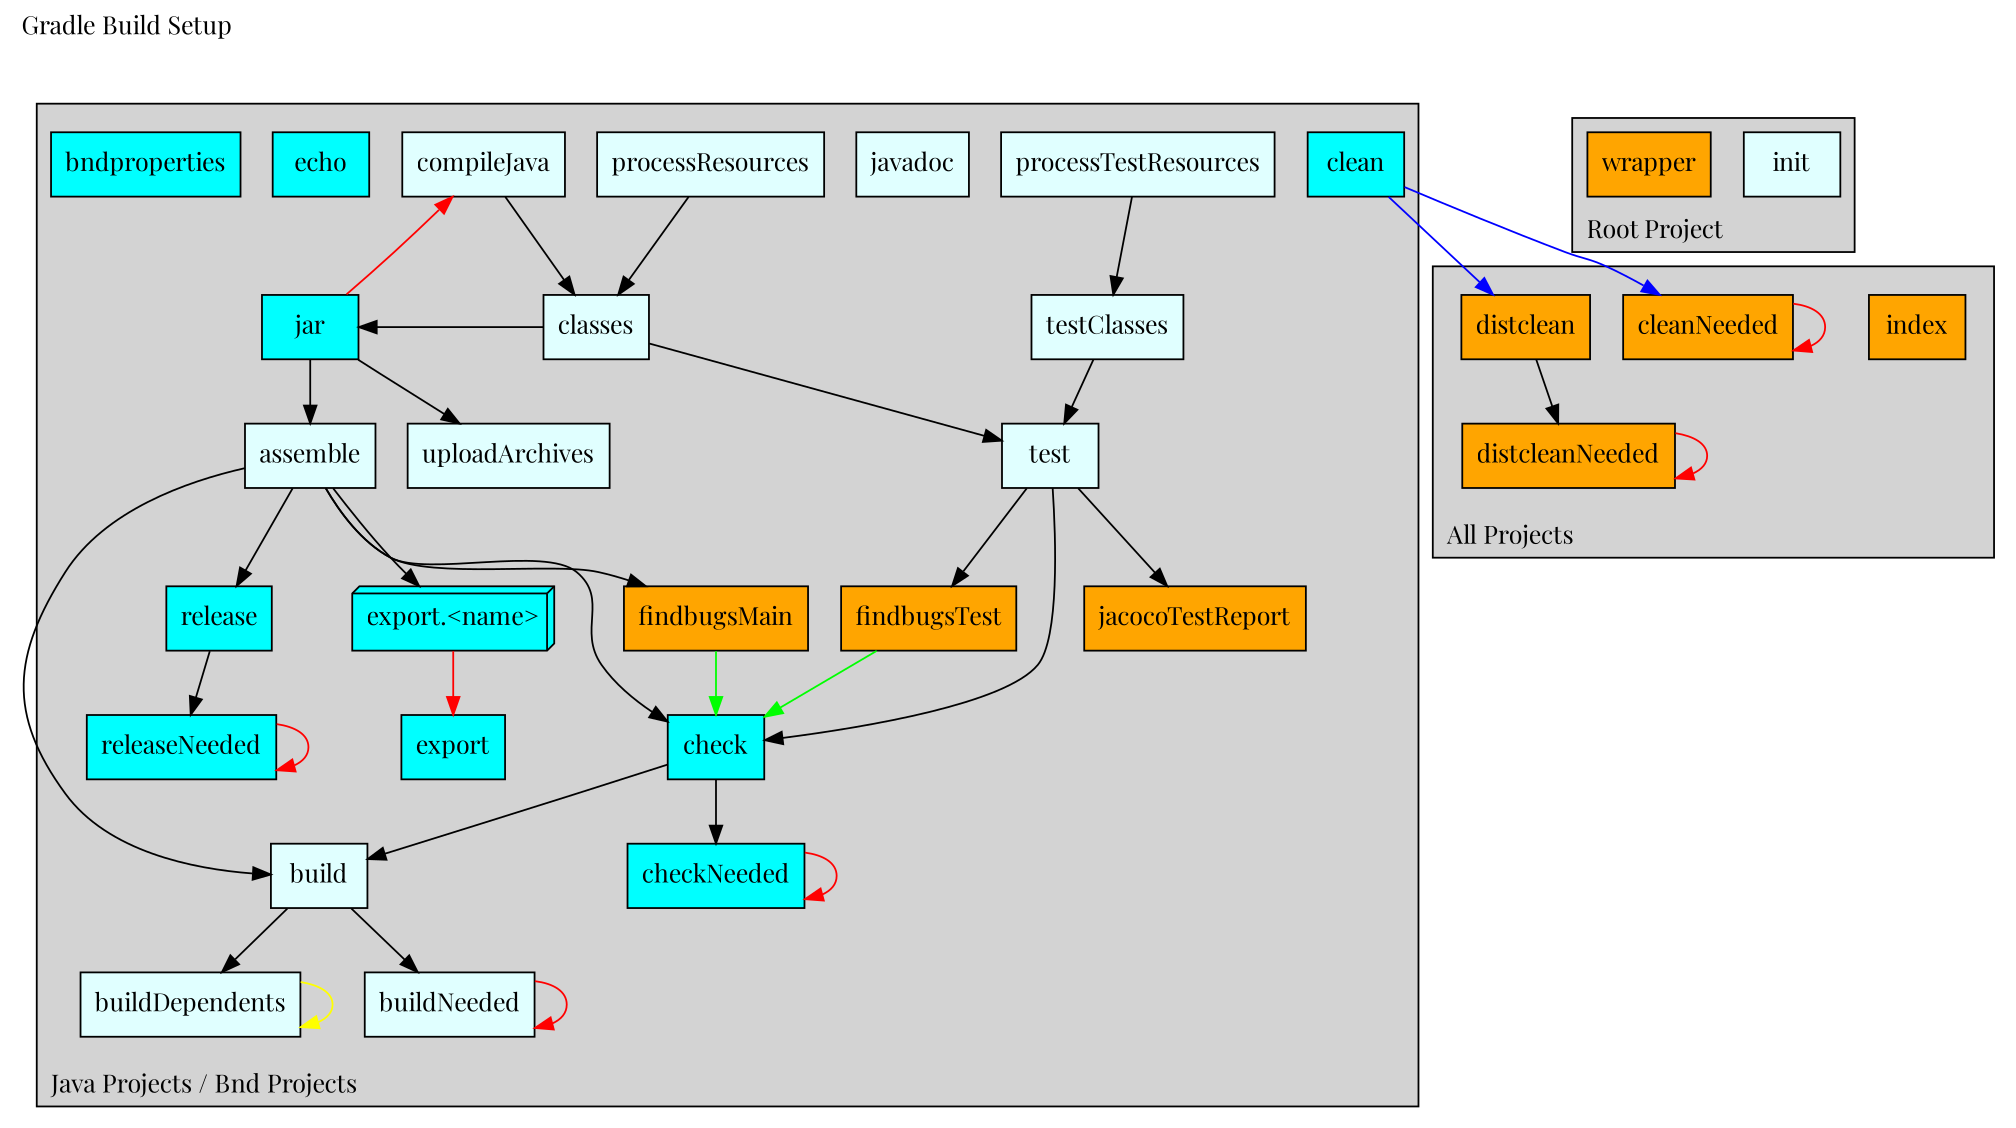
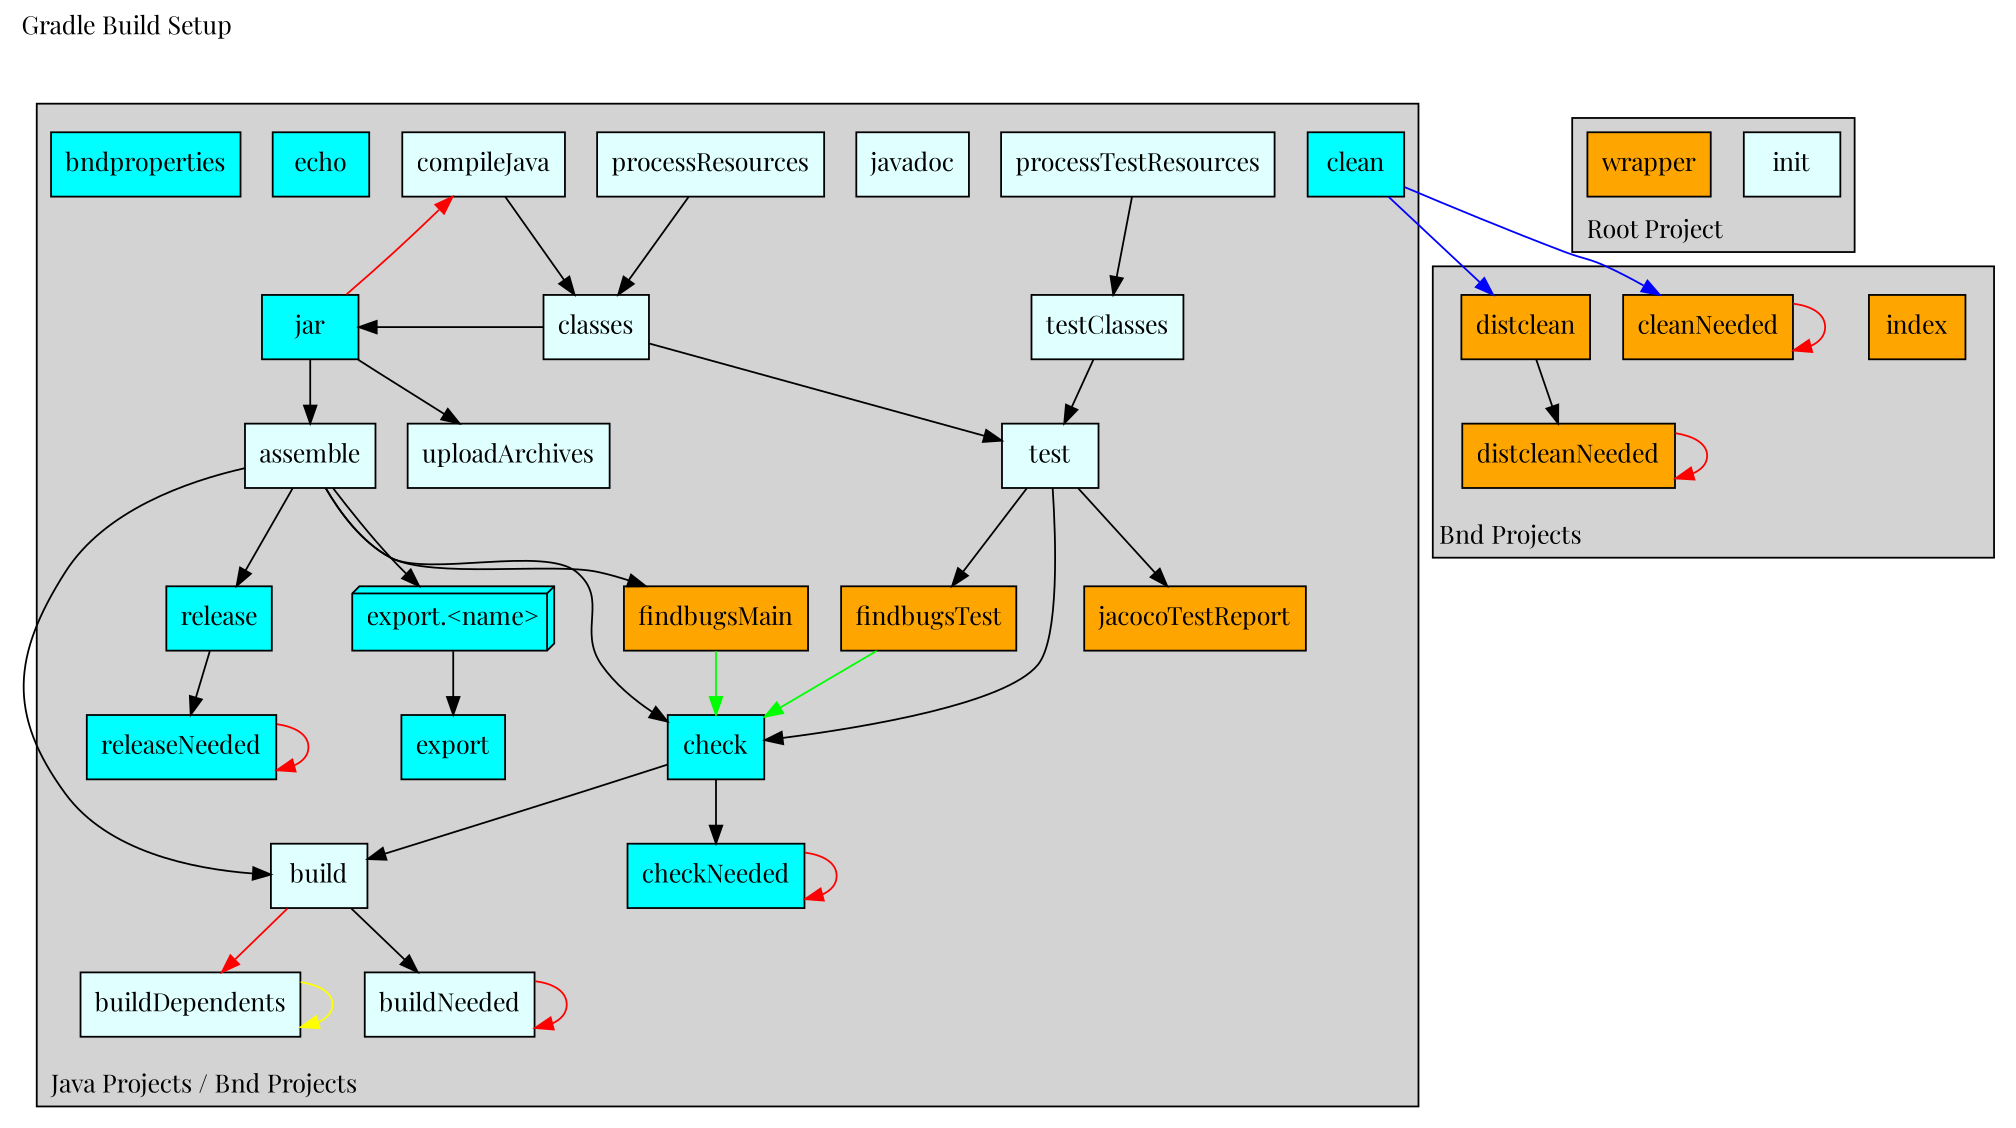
cluster "All Projects": label "All Projects" -> "Bnd Projects"
edge "export.<name>" -> "export": color red -> black
edge "build" -> "buildDependents": color black -> red
